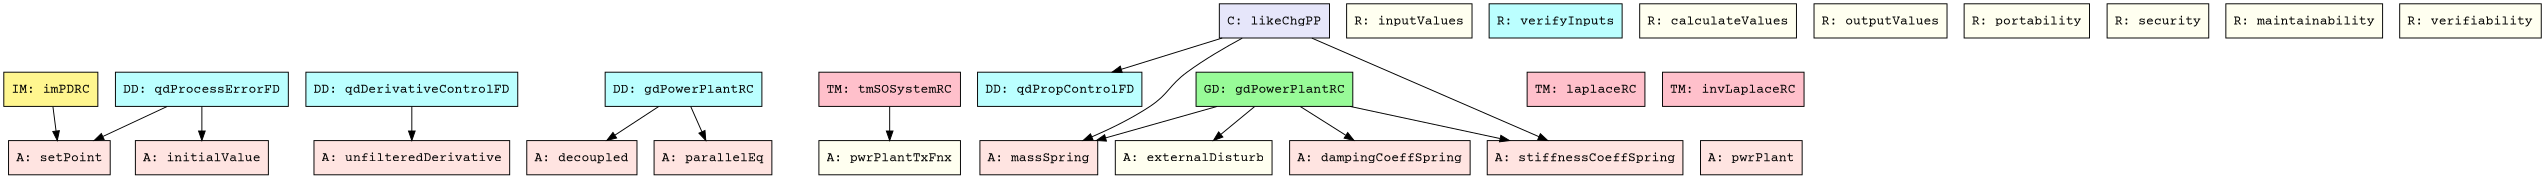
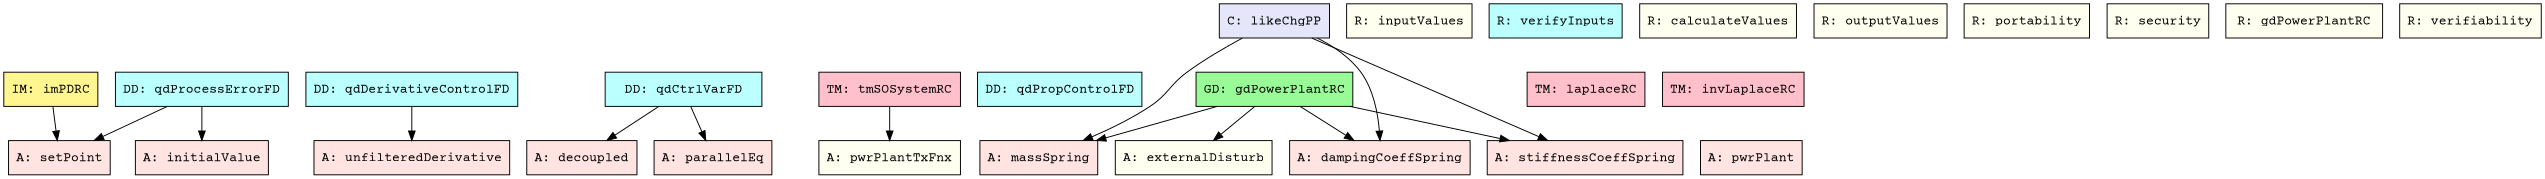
node "R: maintainability": label "R: maintainability" -> "R: gdPowerPlantRC"
edge "C: likeChgPP" -> "DD: qdPropControlFD": now "C: likeChgPP" -> "A: dampingCoeffSpring"
node "DD: gdPowerPlantRC": label "DD: gdPowerPlantRC" -> "DD: qdCtrlVarFD"
